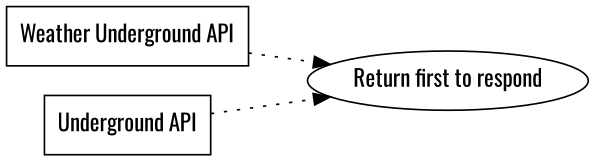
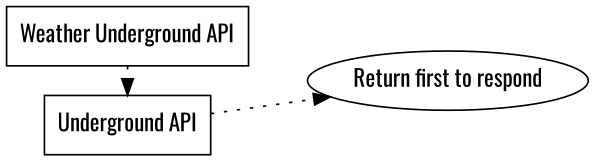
edge "Weather Underground API" -> "Return first to respond": now "Weather Underground API" -> "Underground API"
